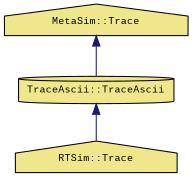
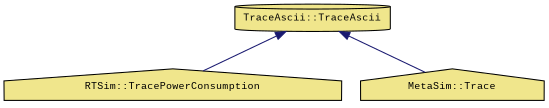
edge "TraceAscii::TraceAscii" -> "MetaSim::Trace": reversed
node "RTSim::Trace": label "RTSim::Trace" -> "RTSim::TracePowerConsumption"
